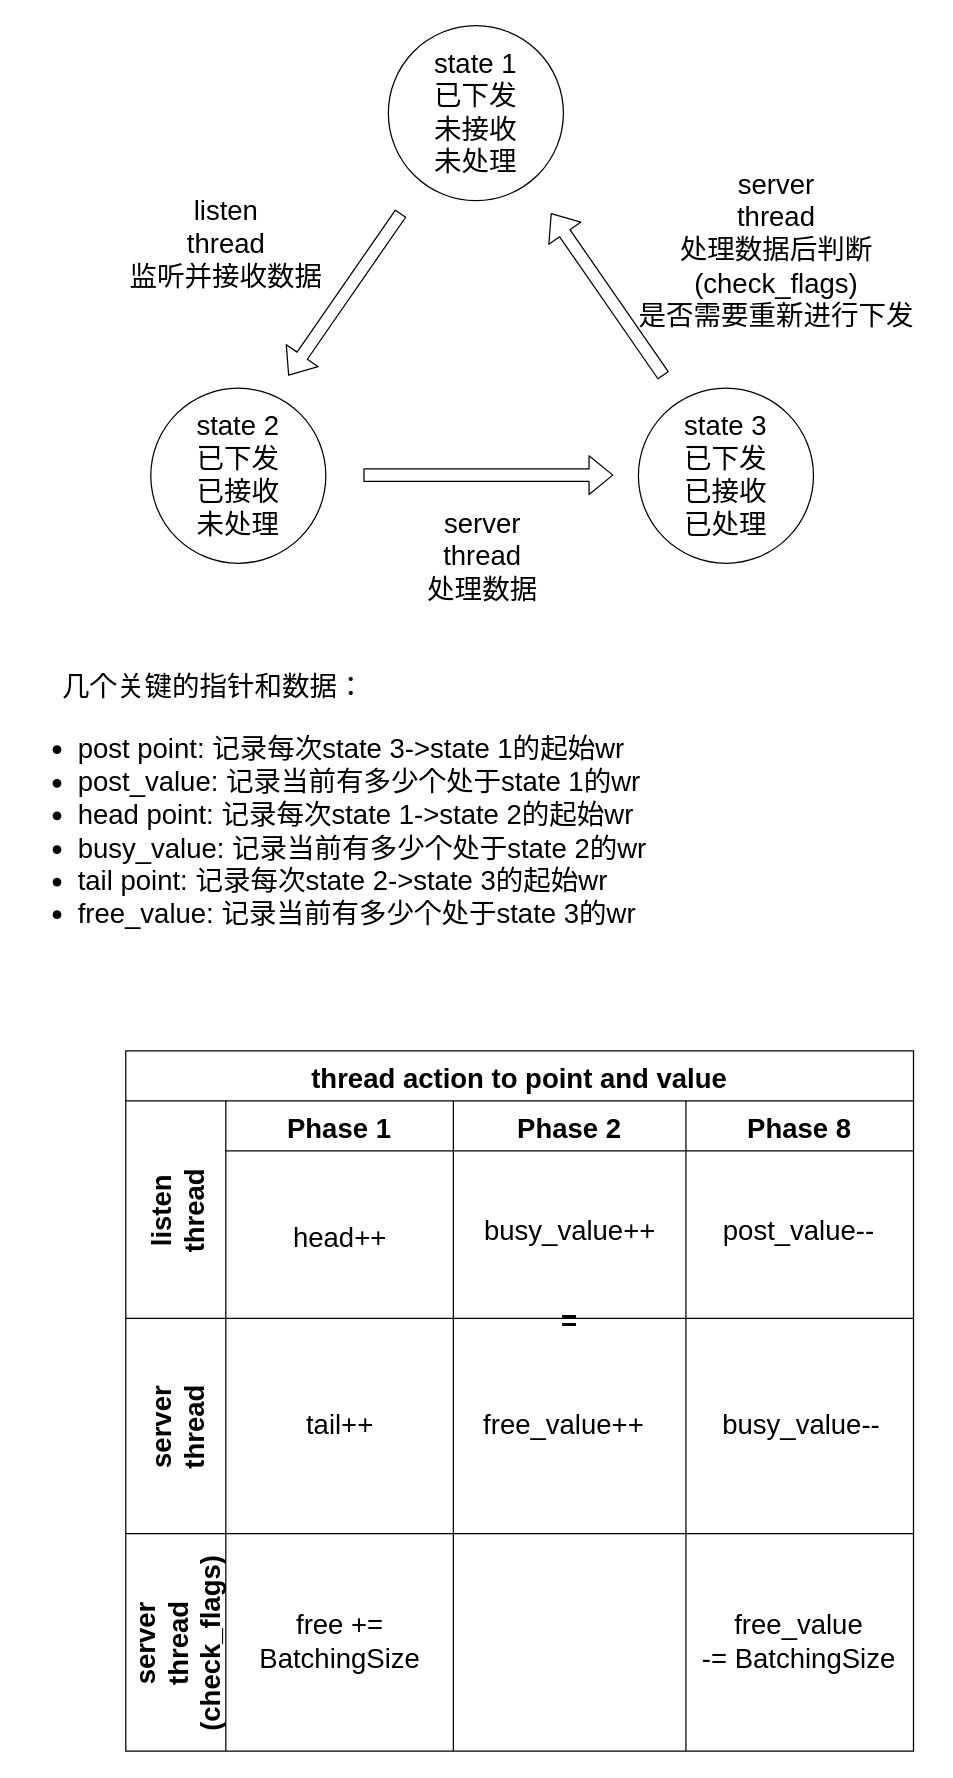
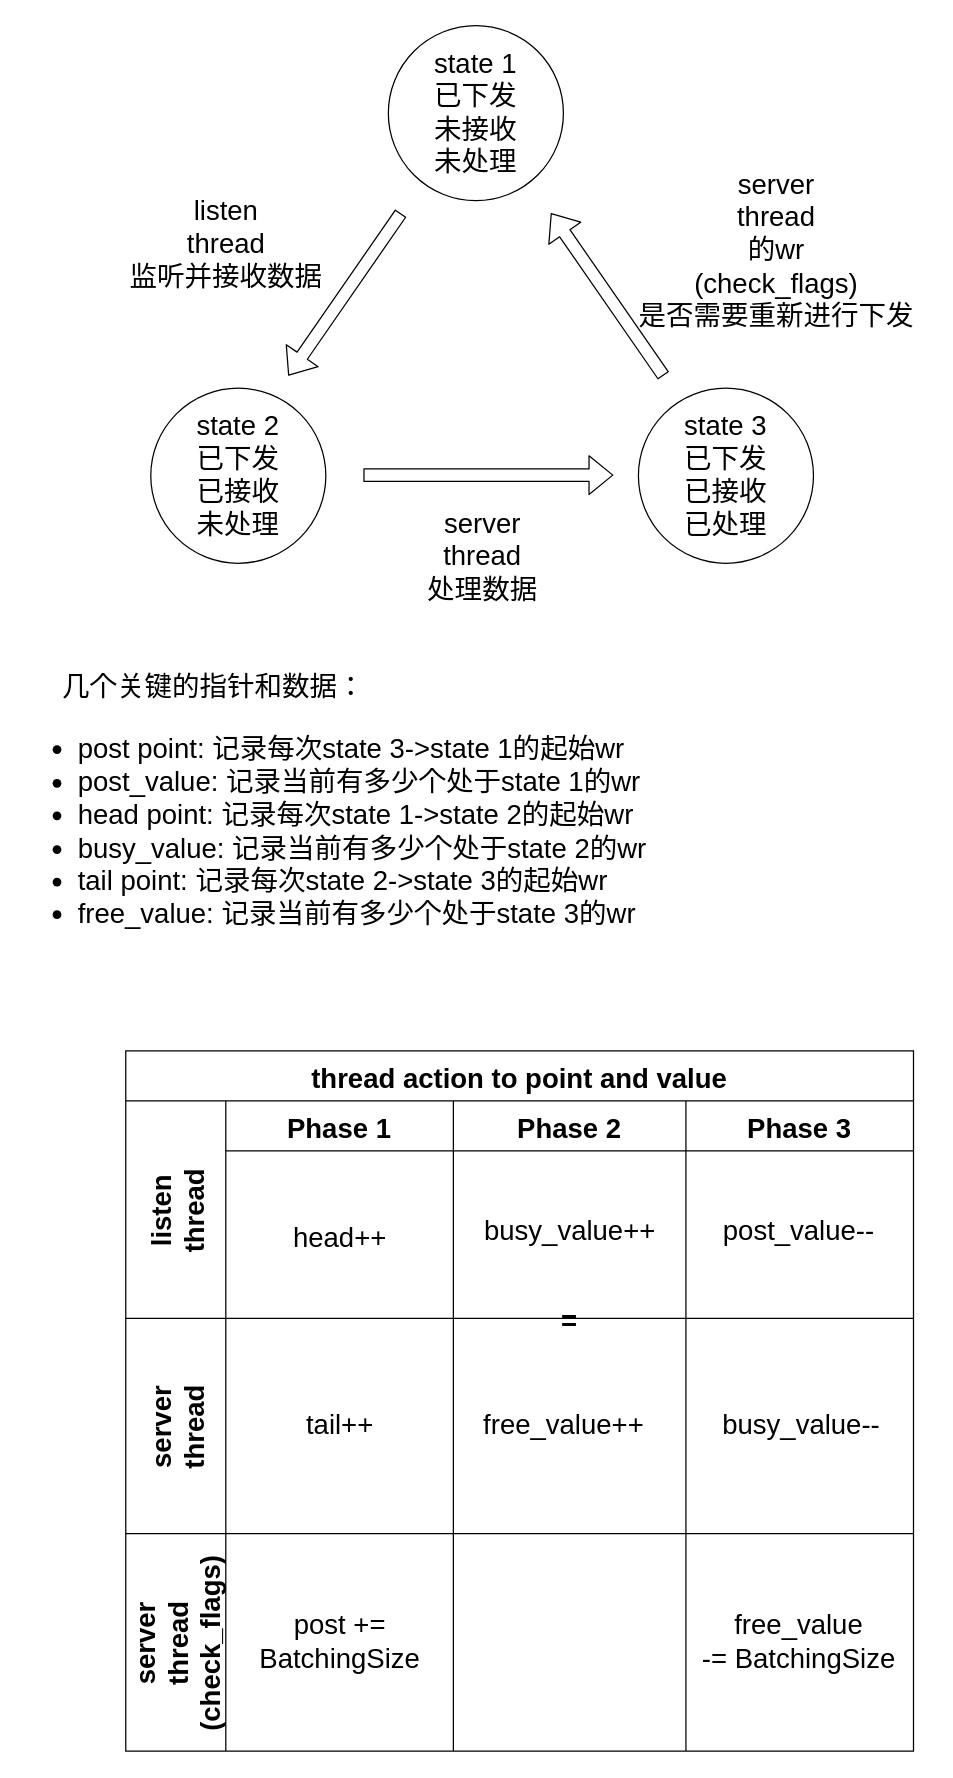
node "server thread 处理数据后判断 (check_flags) 是否需要重新进行下发": label "server thread 处理数据后判断 (check_flags) 是否需要重新进行下发" -> "server thread 的wr (check_flags) 是否需要重新进行下发"
node "Phase 8": label "Phase 8" -> "Phase 3"
node "free += BatchingSize": label "free += BatchingSize" -> "post += BatchingSize"
